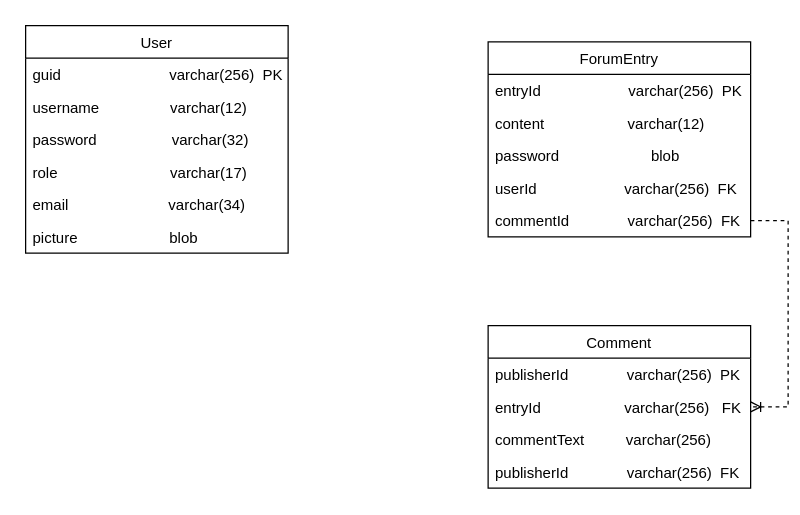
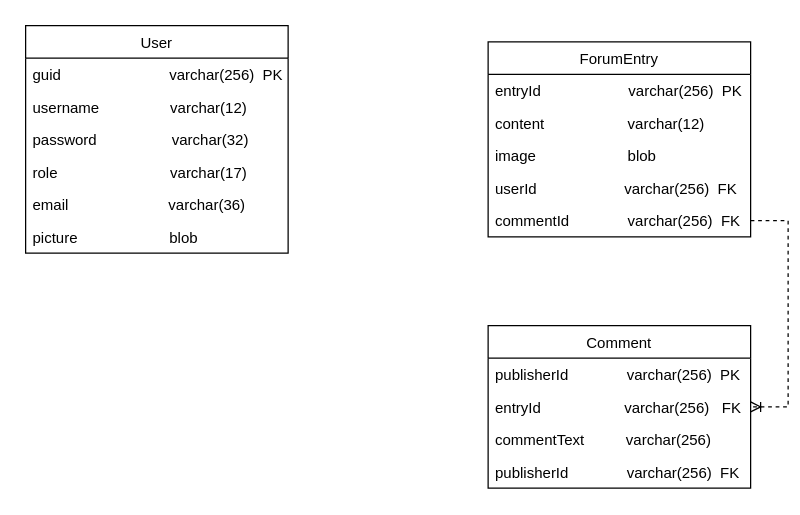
node "password blob": label "password blob" -> "image blob"
node "email varchar(34)": label "email varchar(34)" -> "email varchar(36)"
